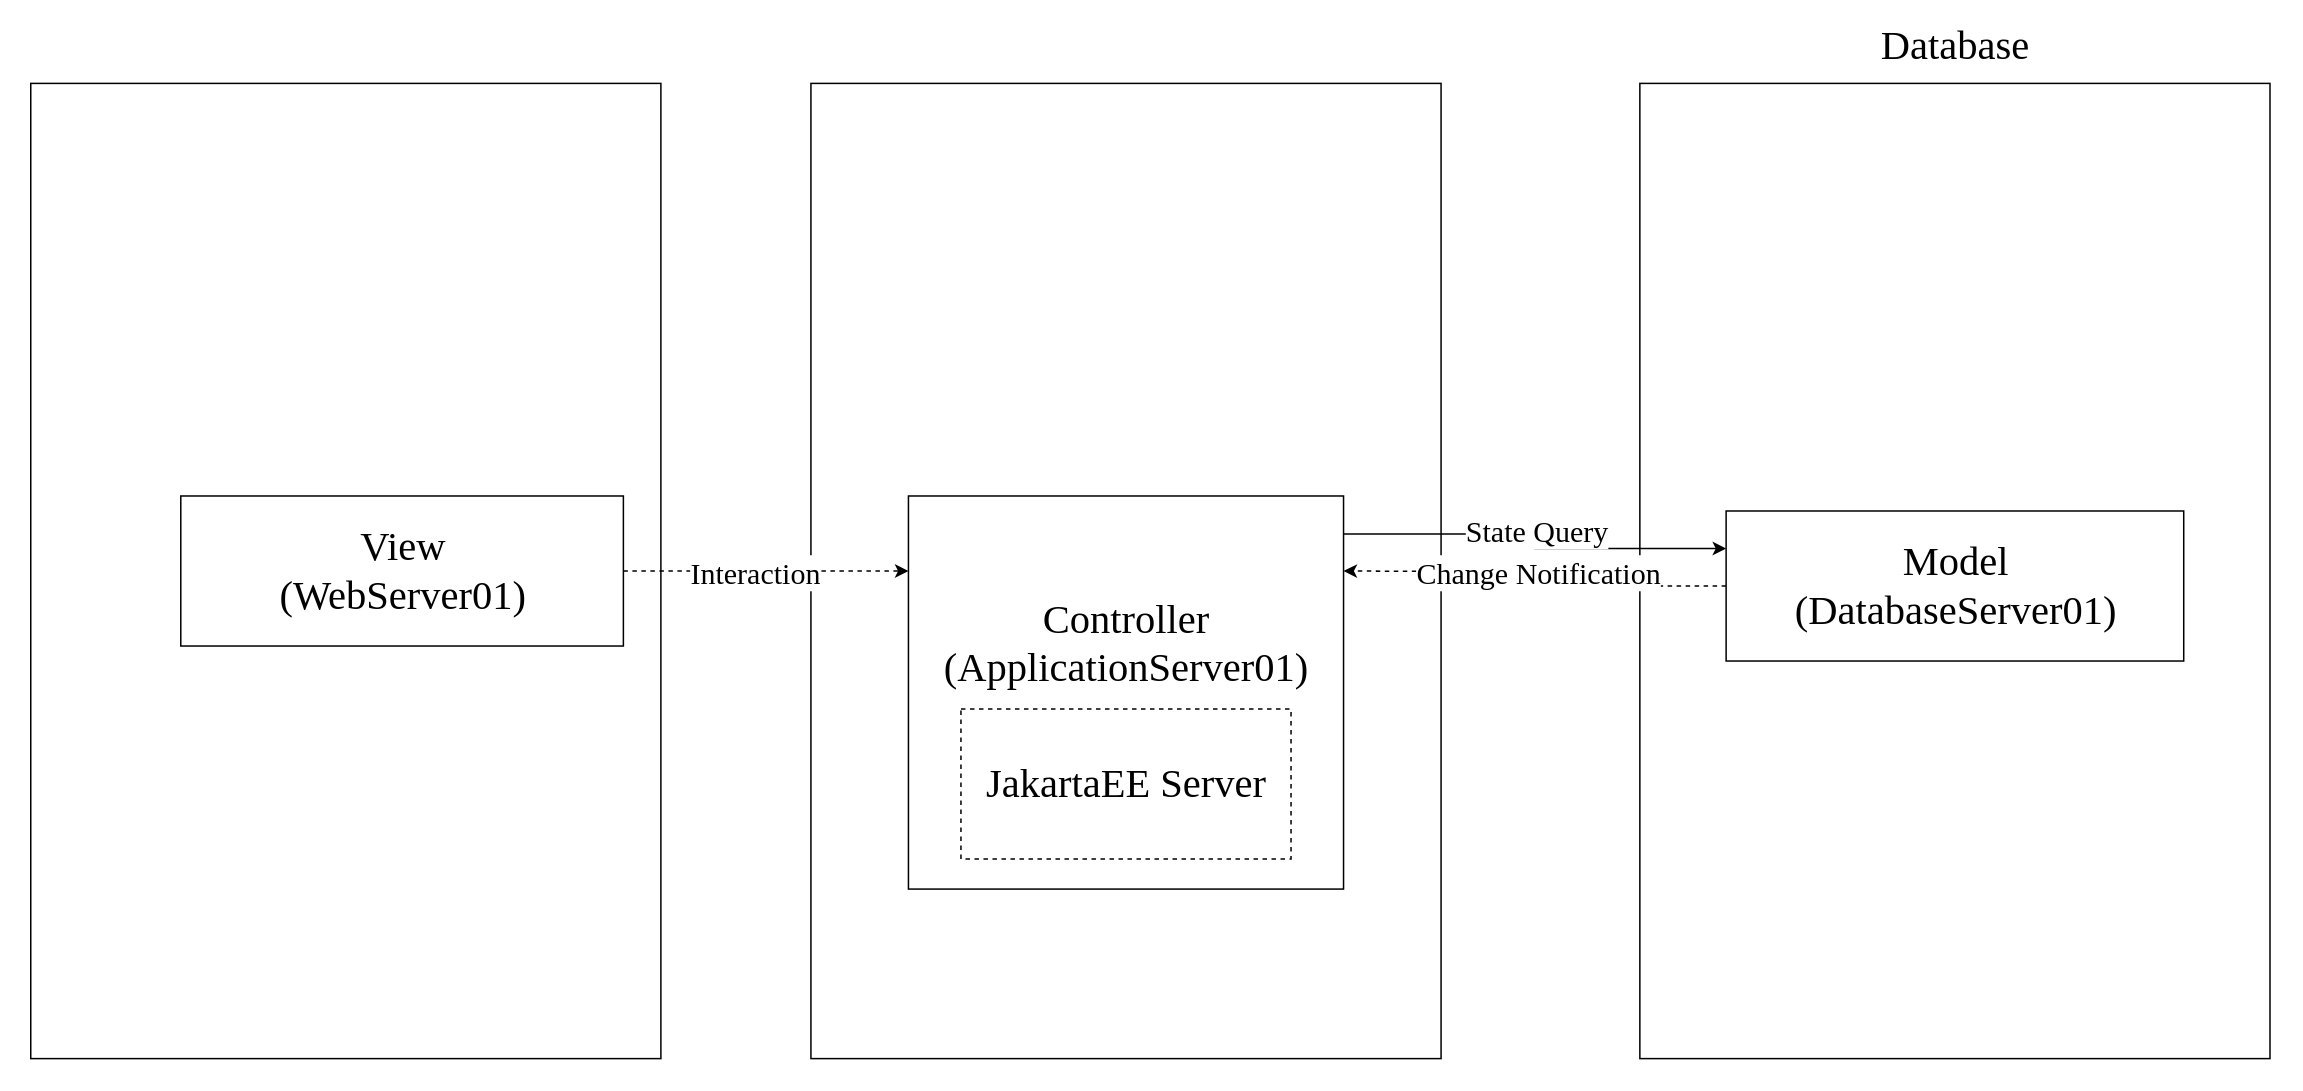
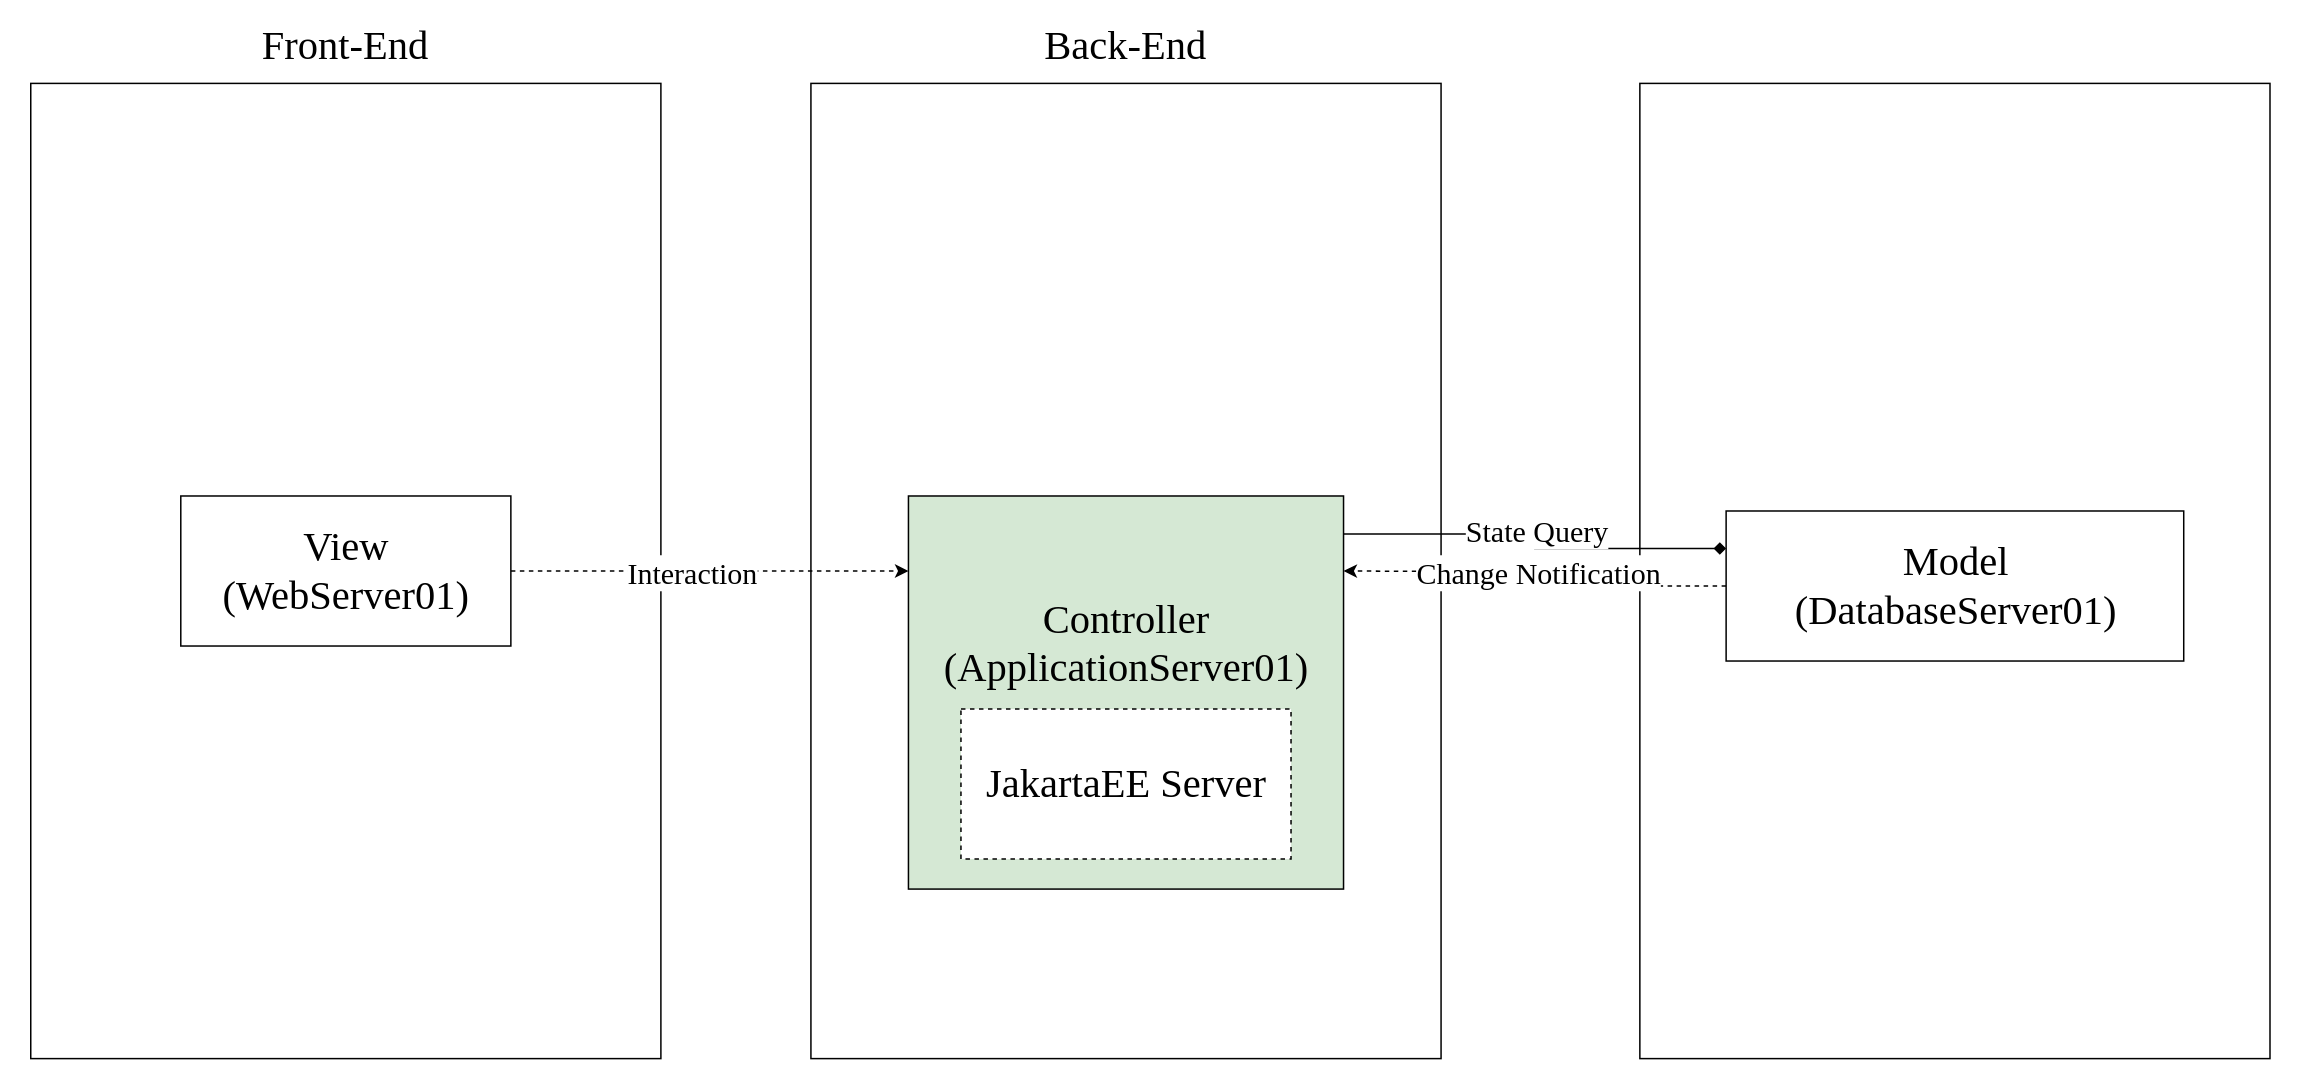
node "Front-End": added
node "Back-End": added
node "Database": removed
edge "Controller (ApplicationServer01)" -> "Model (DatabaseServer01)": arrowhead classic -> diamond
node "View (WebServer01)": size 443x150 -> 330x150
node "Controller (ApplicationServer01)": fillcolor #ffffff -> #d5e8d4
